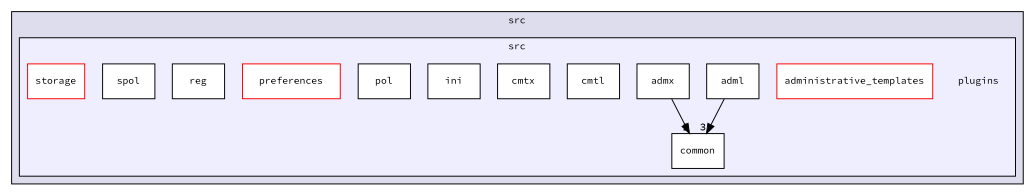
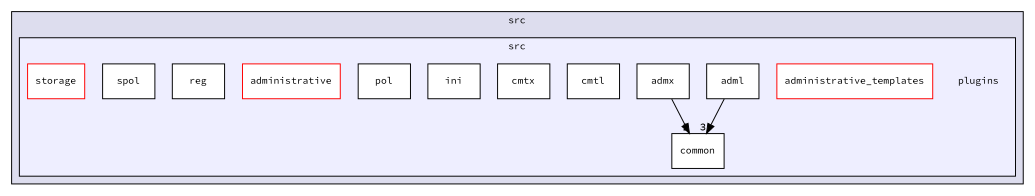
node "preferences": label "preferences" -> "administrative"
